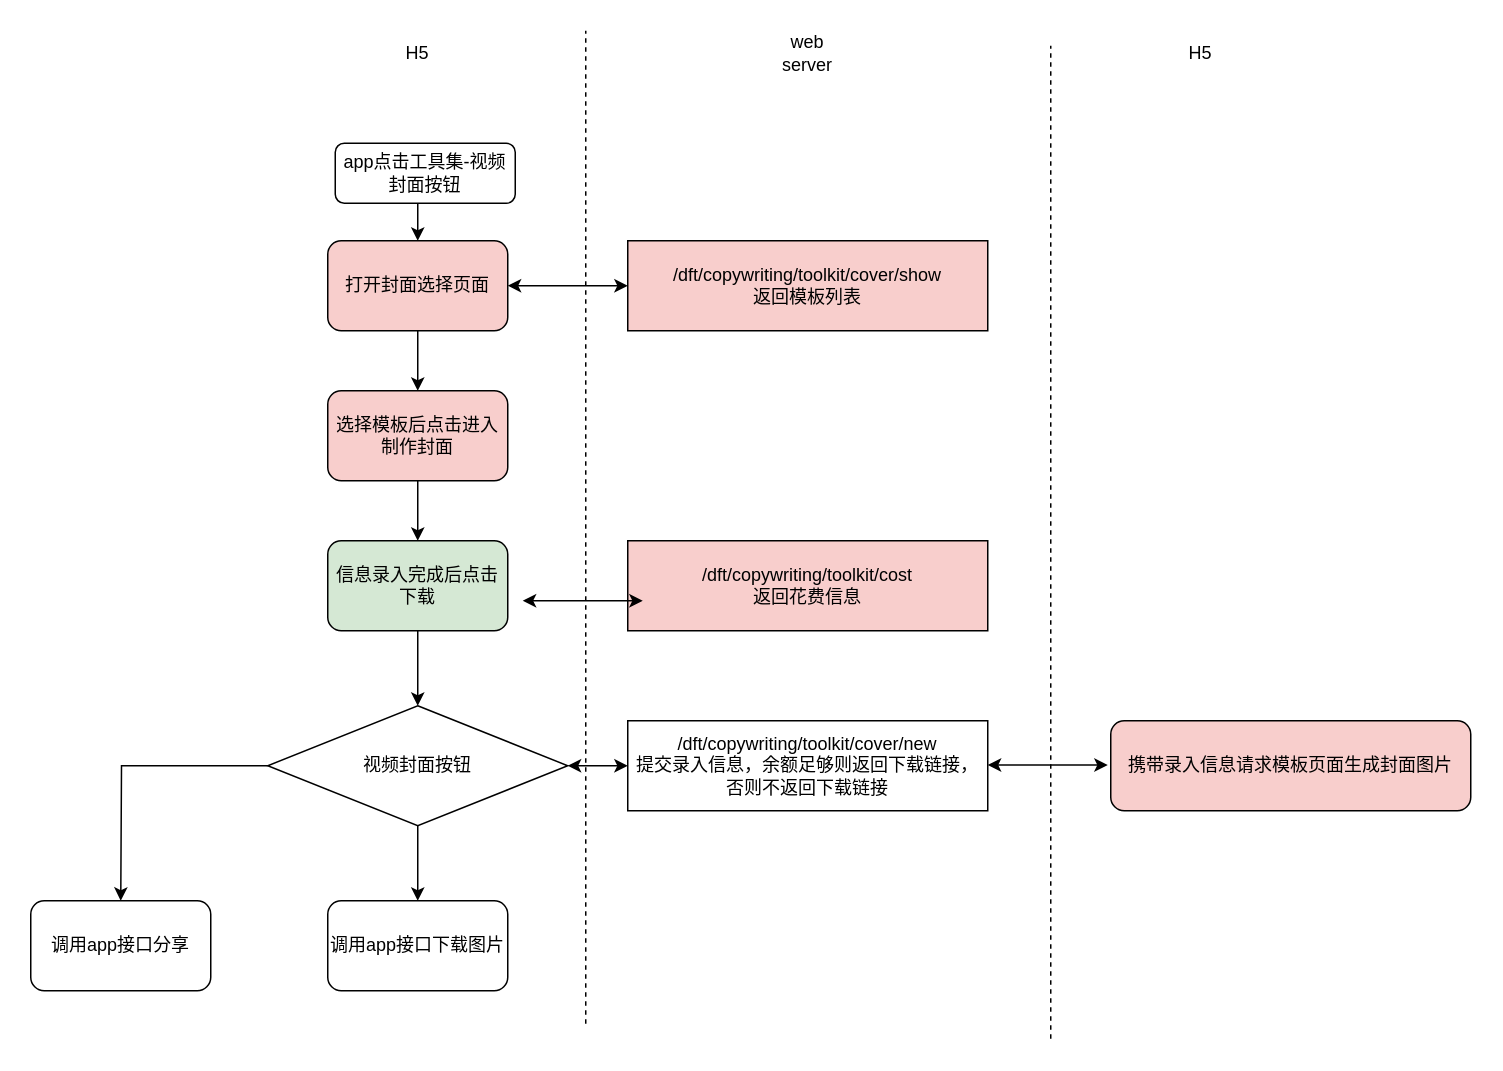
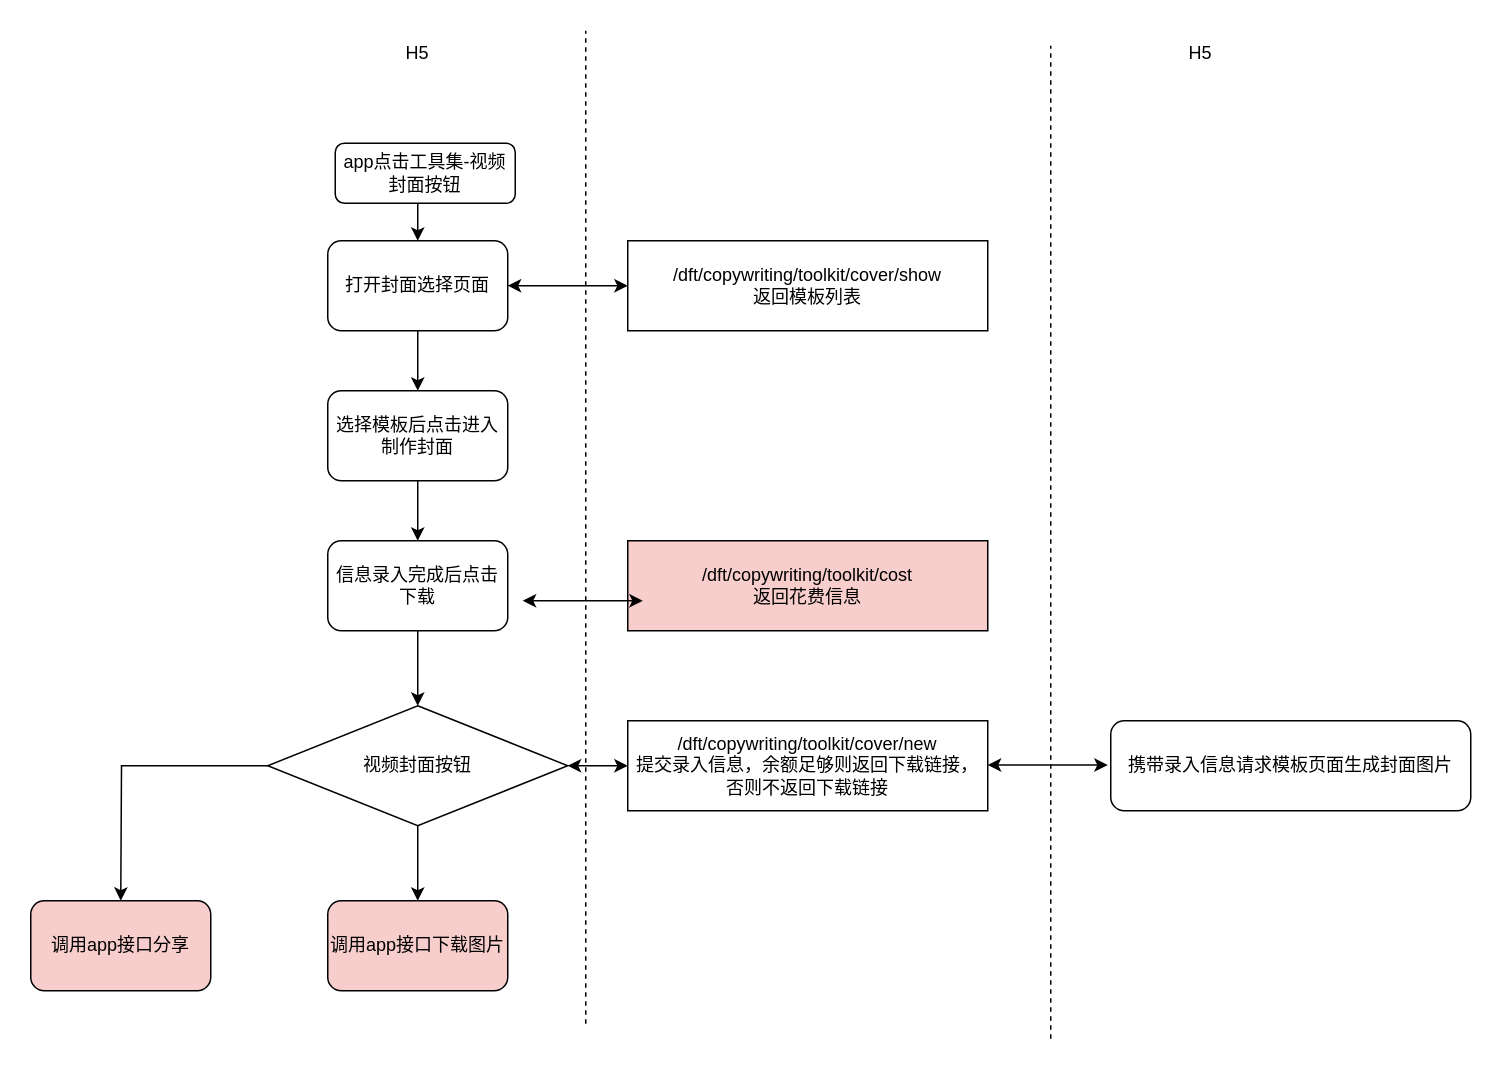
node "web server": removed
node "打开封面选择页面": fillcolor #f8cecc -> #ffffff
node "/dft/copywriting/toolkit/cover/show 返回模板列表": fillcolor #f8cecc -> #ffffff
node "选择模板后点击进入制作封面": fillcolor #f8cecc -> #ffffff
node "信息录入完成后点击下载": fillcolor #d5e8d4 -> #ffffff
node "携带录入信息请求模板页面生成封面图片": fillcolor #f8cecc -> #ffffff
node "调用app接口分享": fillcolor #ffffff -> #f8cecc
node "调用app接口下载图片": fillcolor #ffffff -> #f8cecc
